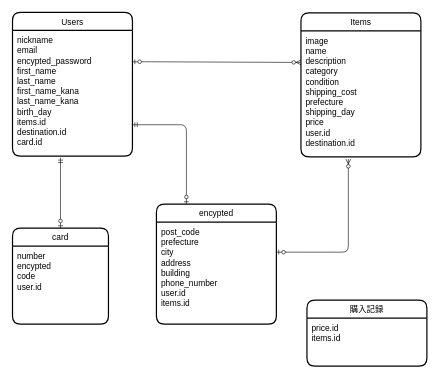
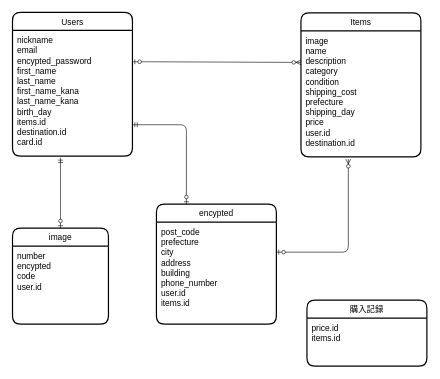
node "card": label "card" -> "image"
